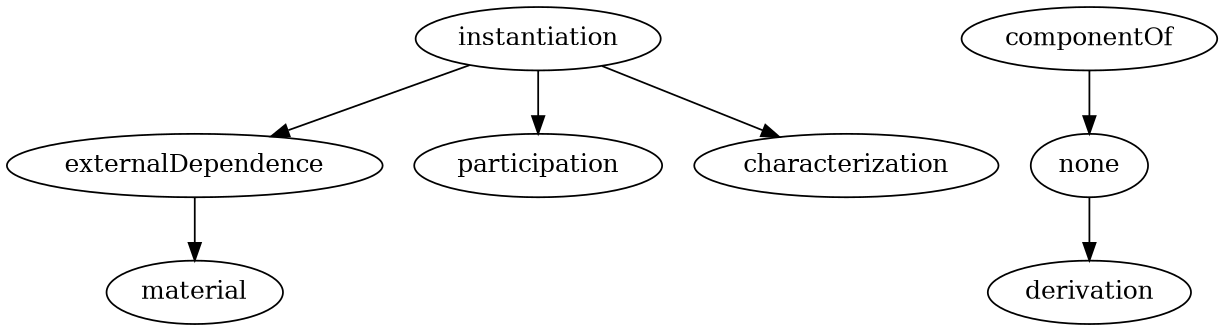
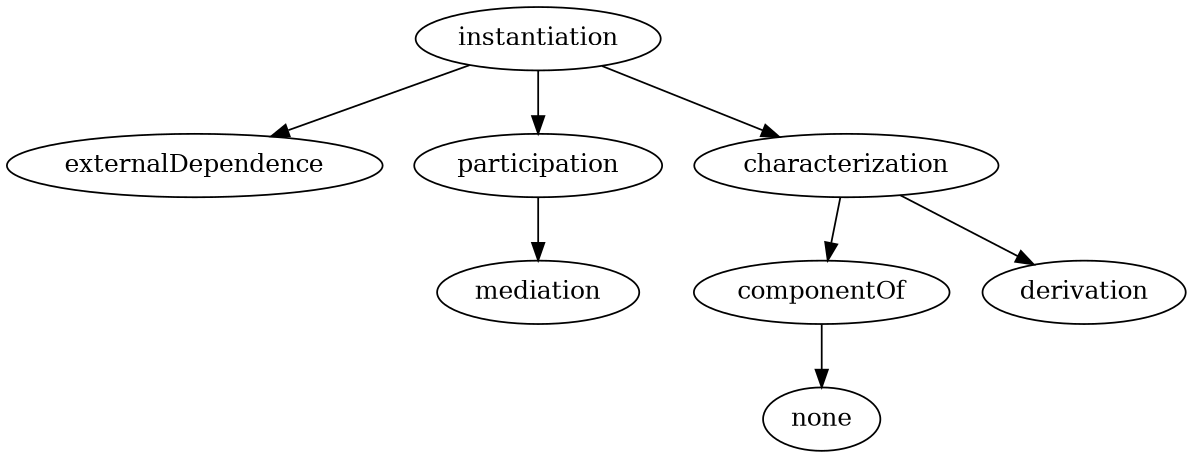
edge "characterization" -> "componentOf": added
edge "none" -> "derivation": now "characterization" -> "derivation"
node "material": removed
node "mediation": added
